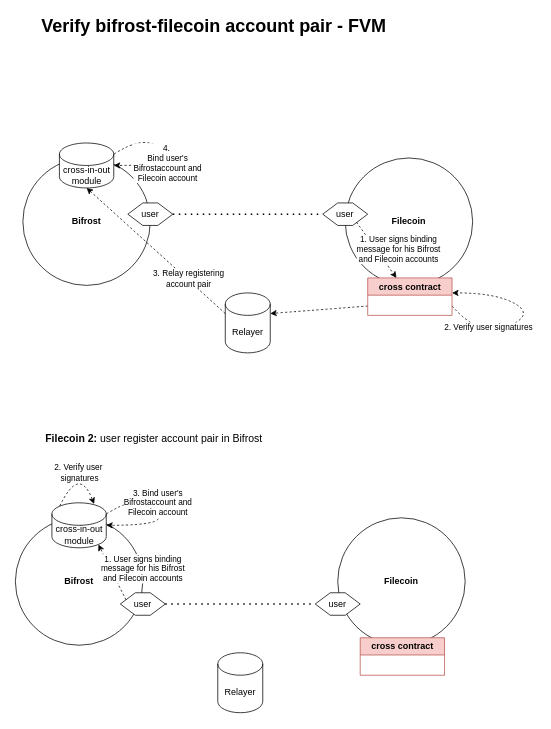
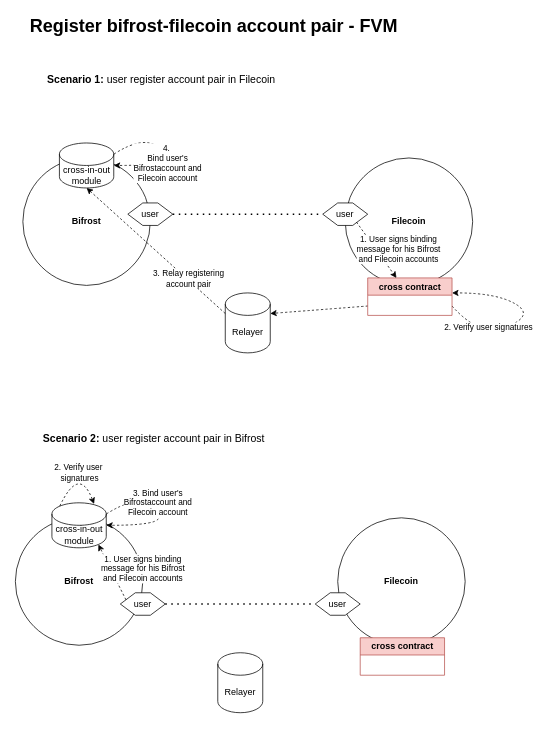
node "Verify bifrost-filecoin account pair - FVM": label "Verify bifrost-filecoin account pair - FVM" -> "Register bifrost-filecoin account pair - FVM"
node "Scenario 1: user register account pair in Filecoin": added
node "Filecoin 2: user register account pair in Bifrost": label "Filecoin 2: user register account pair in Bifrost" -> "Scenario 2: user register account pair in Bifrost"
